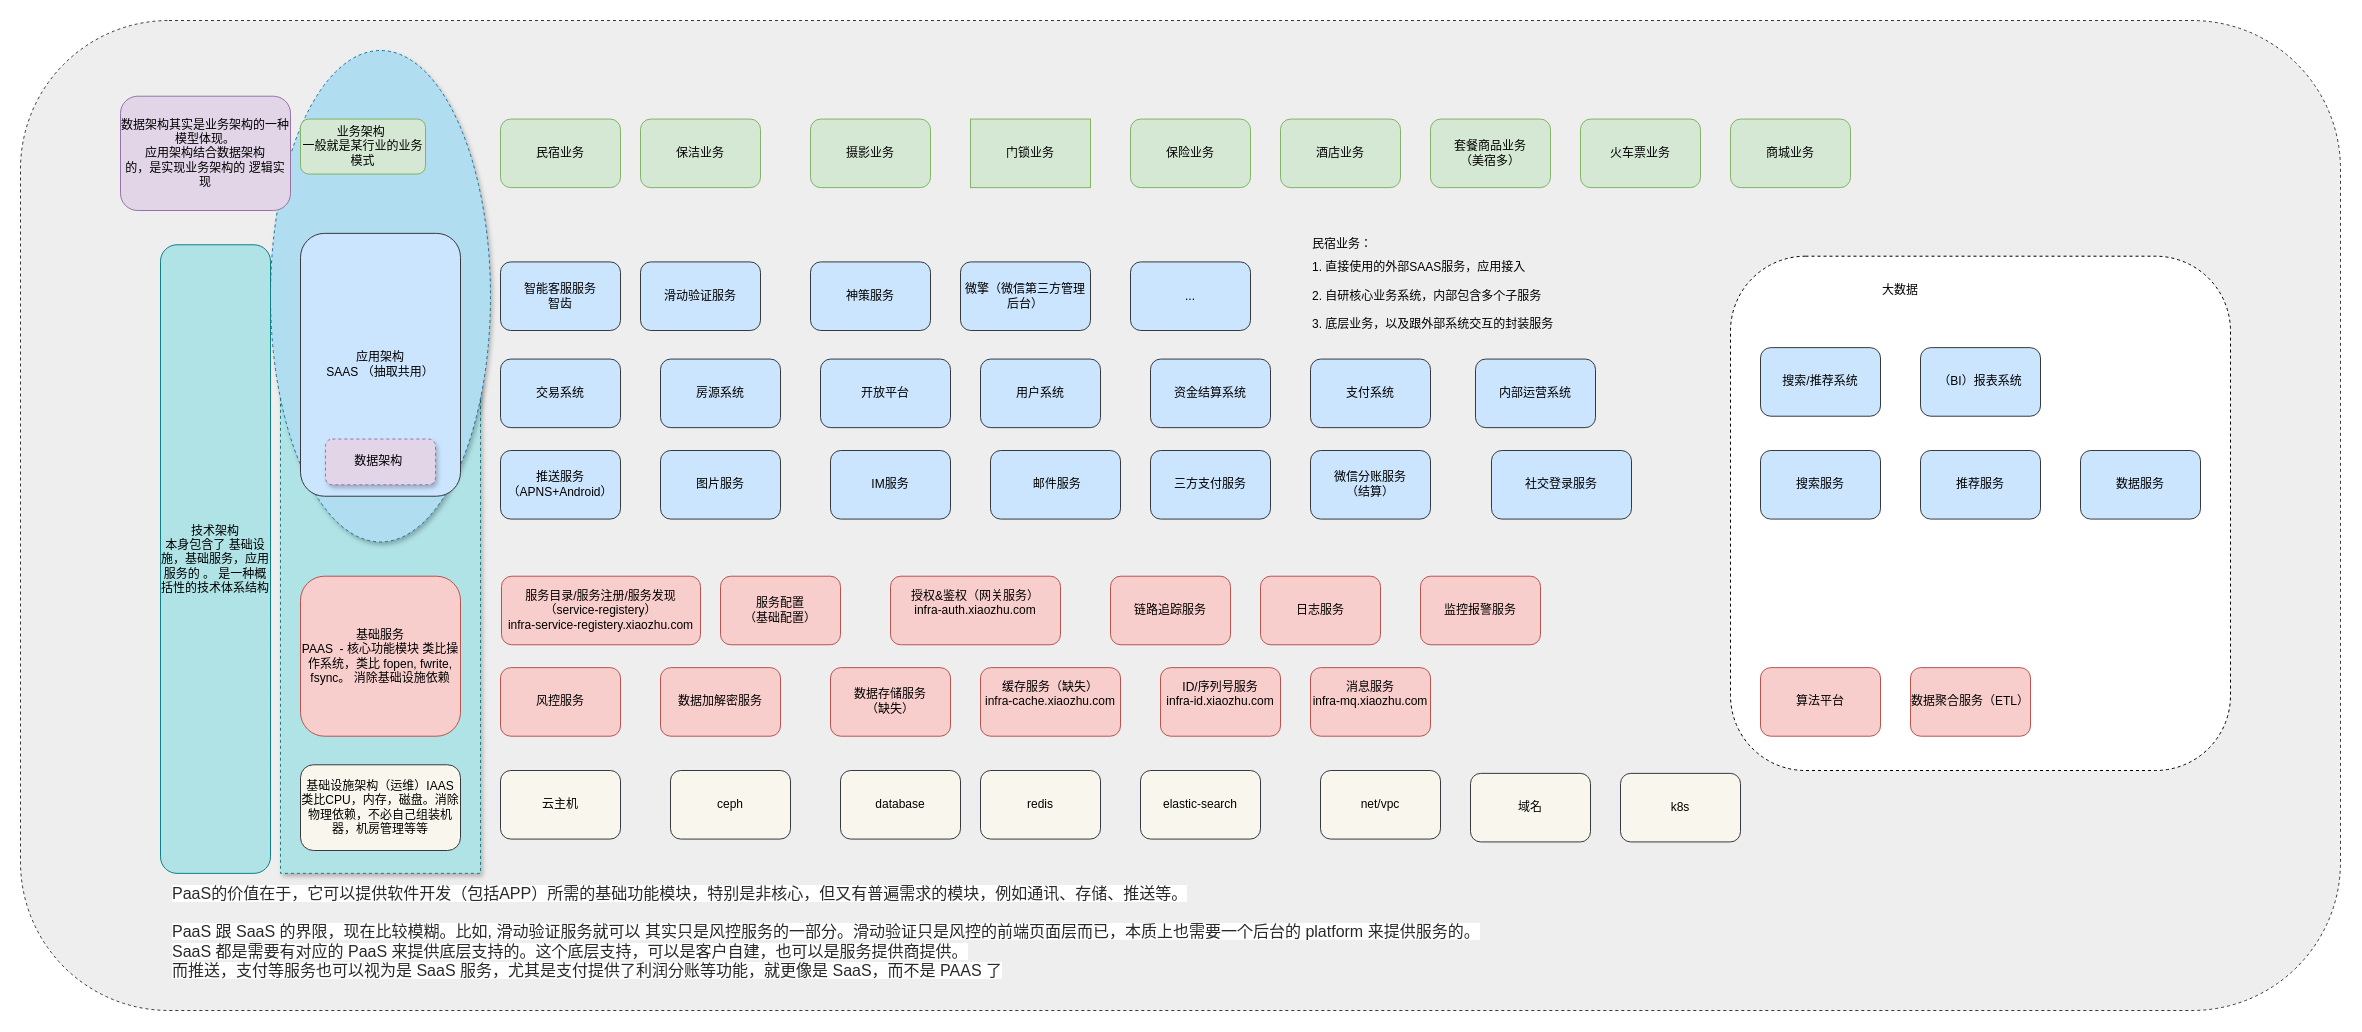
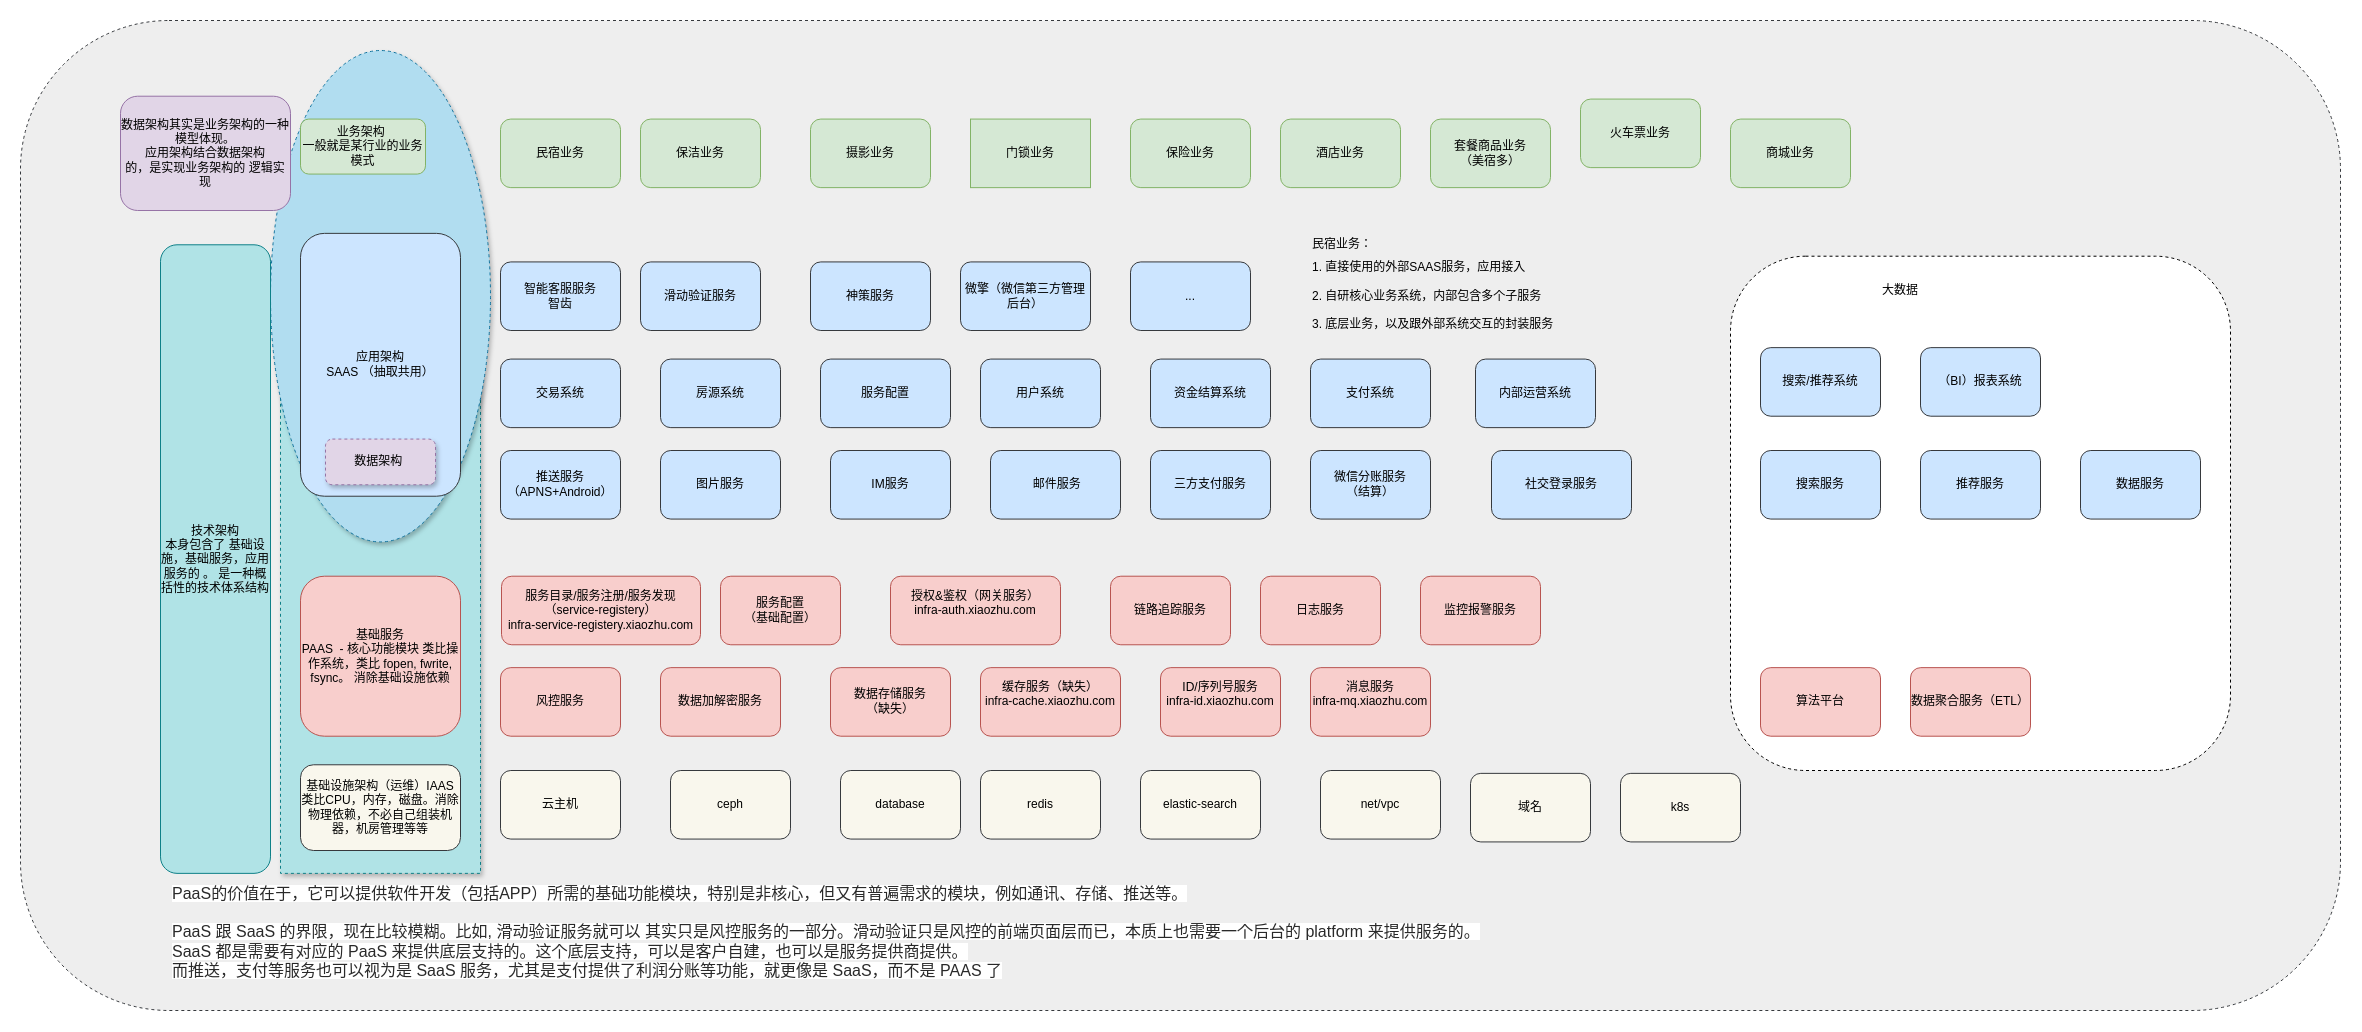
node "火车票业务": moved (1641, 153) -> (1641, 133)
node "开放平台": label "开放平台" -> "服务配置"
